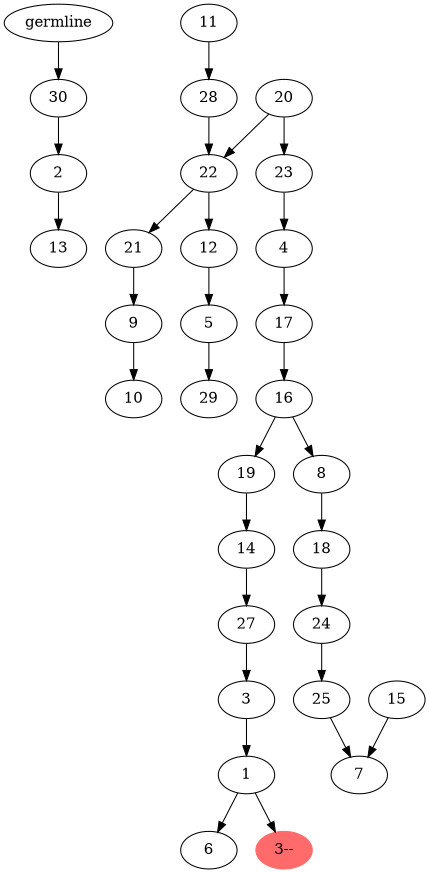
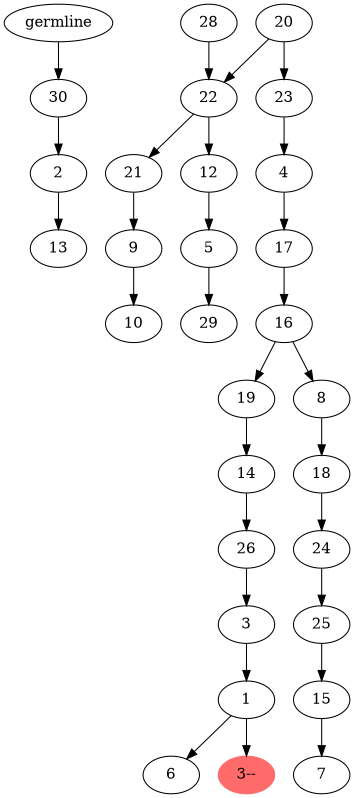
node "11": removed
node "27": label "27" -> "26"
edge "25" -> "7": now "25" -> "15"
